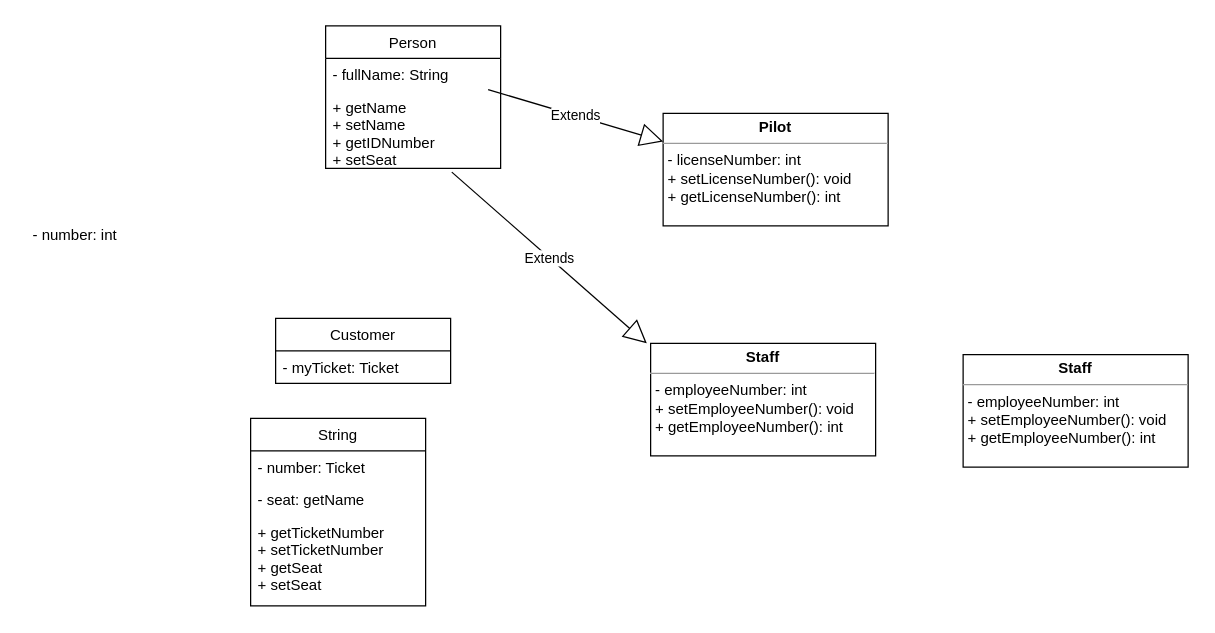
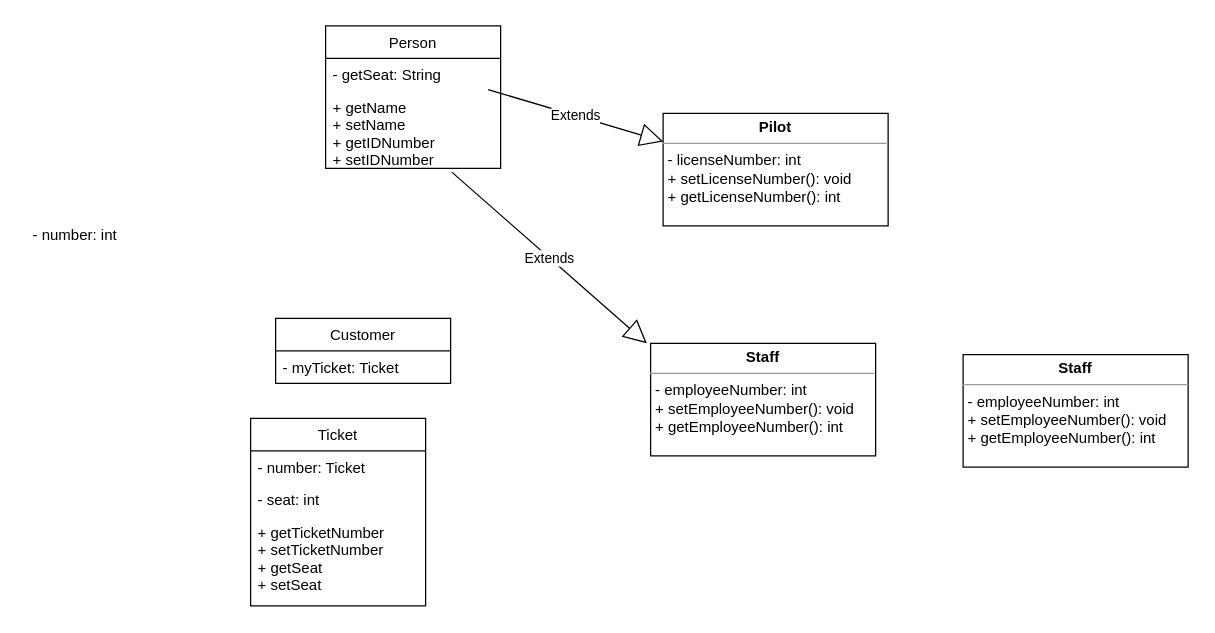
node "- fullName: String": label "- fullName: String" -> "- getSeat: String"
node "+ getName + setName + getIDNumber + setSeat": label "+ getName + setName + getIDNumber + setSeat" -> "+ getName + setName + getIDNumber + setIDNumber"
node "String": label "String" -> "Ticket"
node "- seat: getName": label "- seat: getName" -> "- seat: int"
